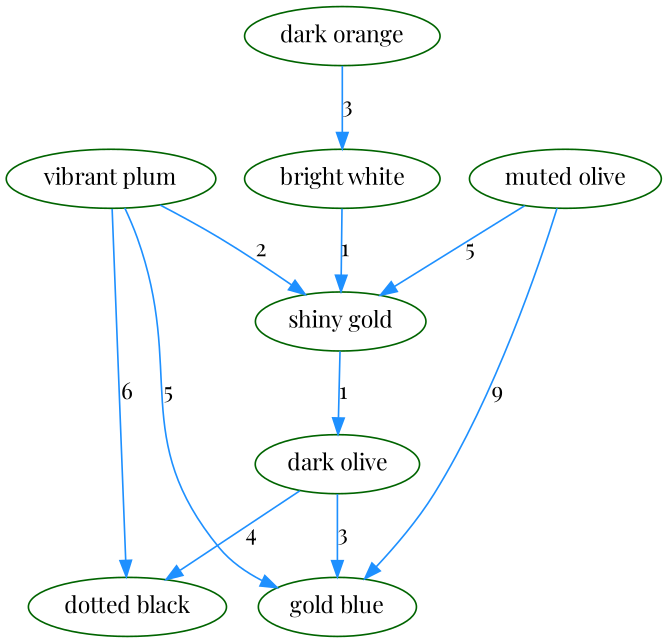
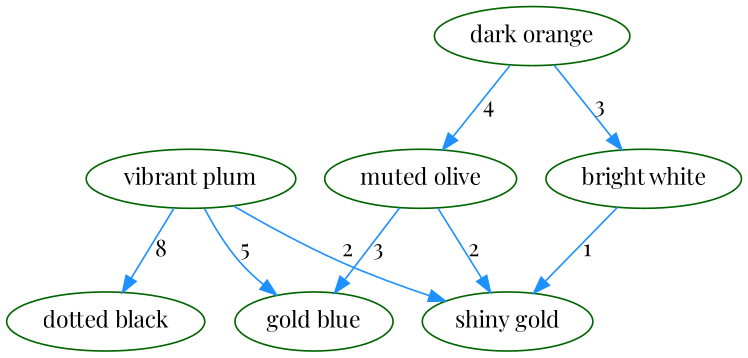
edge "dark orange" -> "muted olive": added, label "4"
edge "muted olive" -> "shiny gold": label "5" -> "2"
edge "vibrant plum" -> "dotted black": label "6" -> "8"
edge "muted olive" -> "gold blue": label "9" -> "3"
node "dark olive": removed
